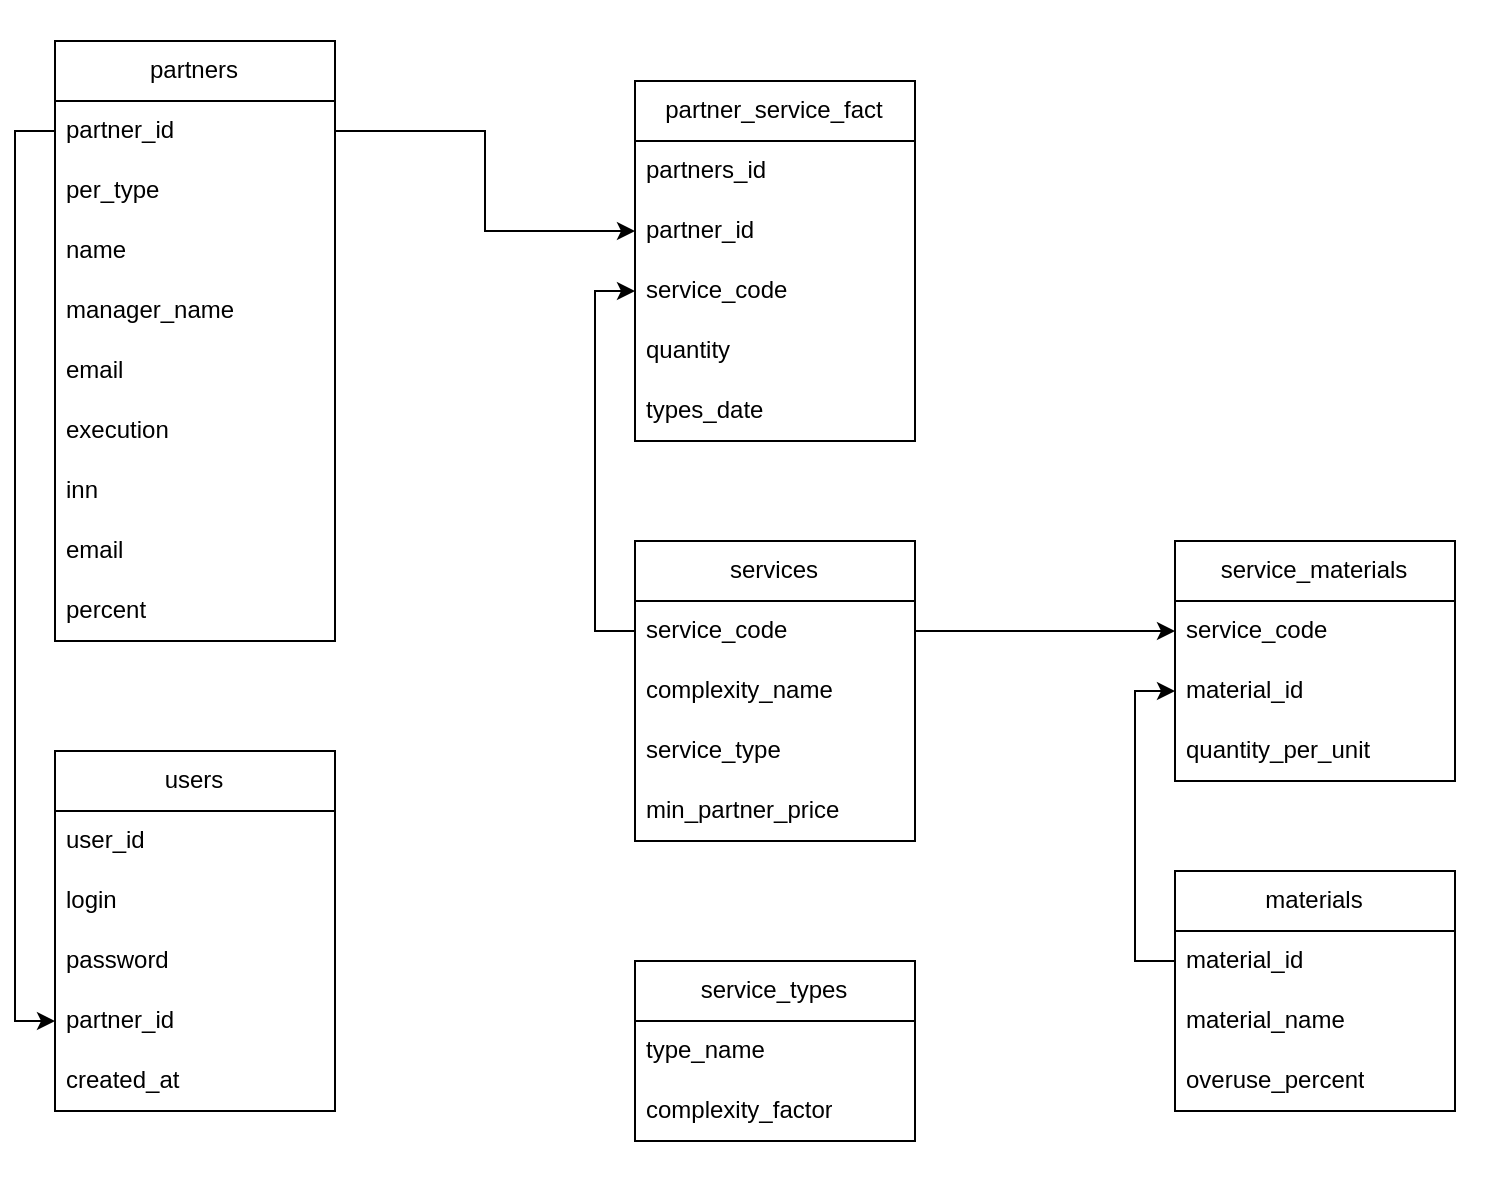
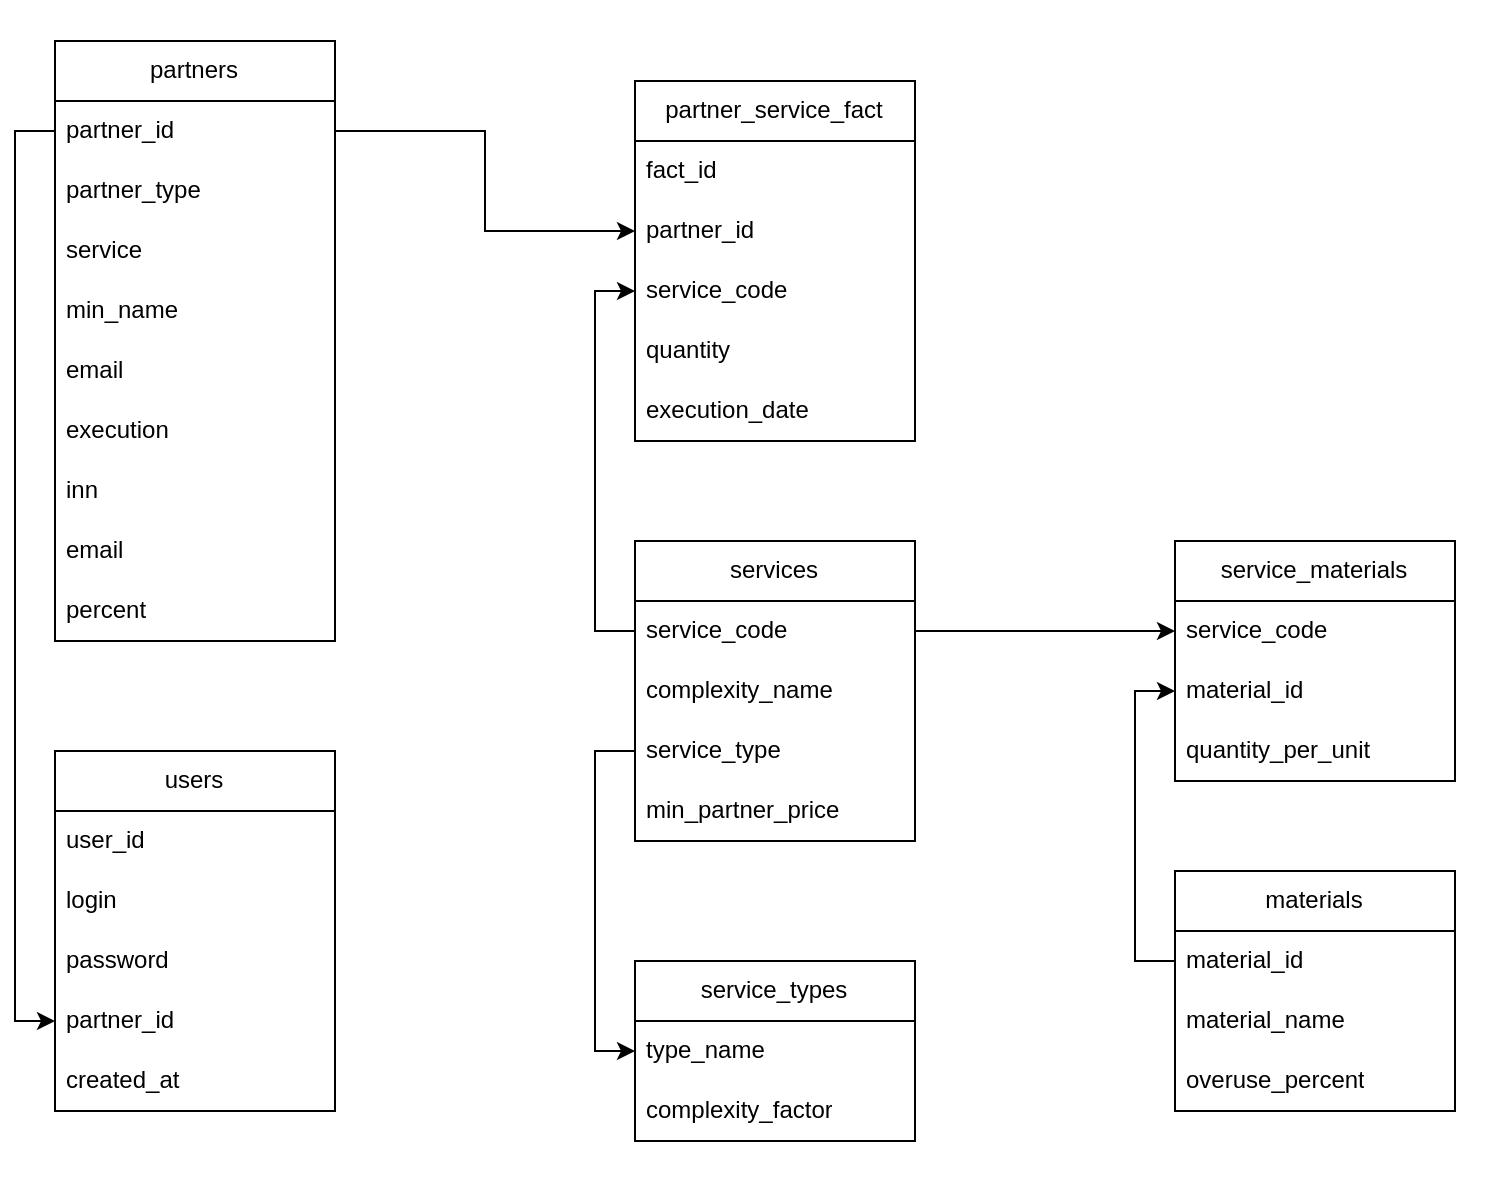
node "partners_id": label "partners_id" -> "fact_id"
node "per_type": label "per_type" -> "partner_type"
node "name": label "name" -> "service"
node "manager_name": label "manager_name" -> "min_name"
node "types_date": label "types_date" -> "execution_date"
edge "service_type" -> "type_name": added
